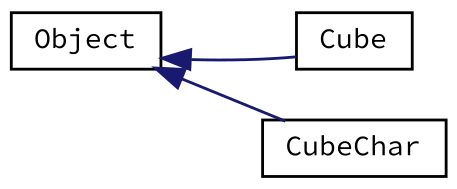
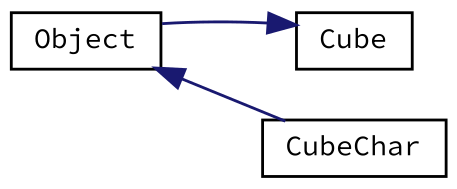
edge "Cube" -> "Object": reversed
